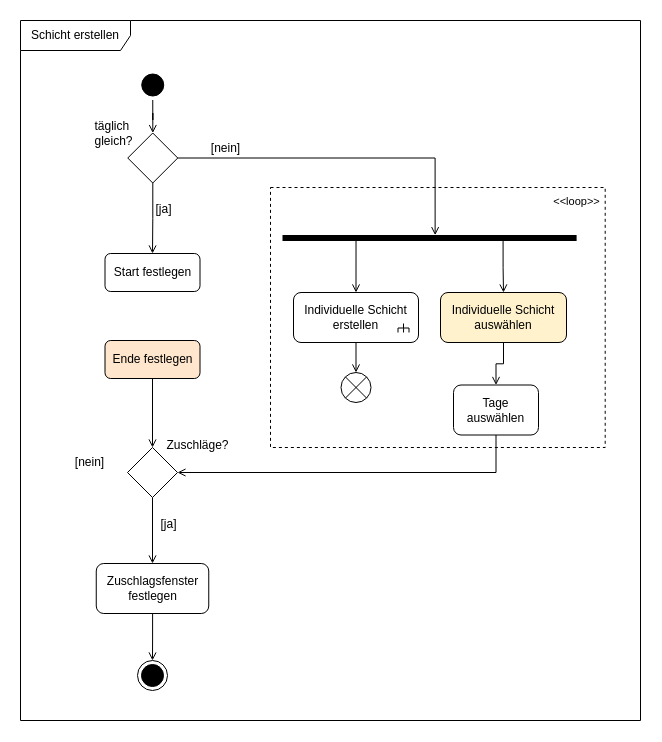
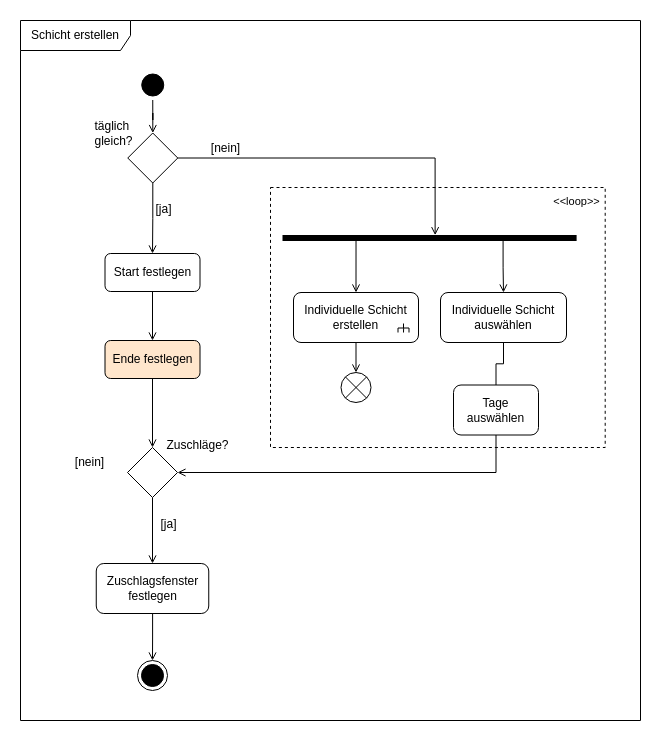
edge "Start festlegen" -> "Ende festlegen": added
node "Individuelle Schicht auswählen": fillcolor #fff2cc -> #ffffff
edge "Individuelle Schicht auswählen" -> "Tage auswählen": arrowhead open -> none
